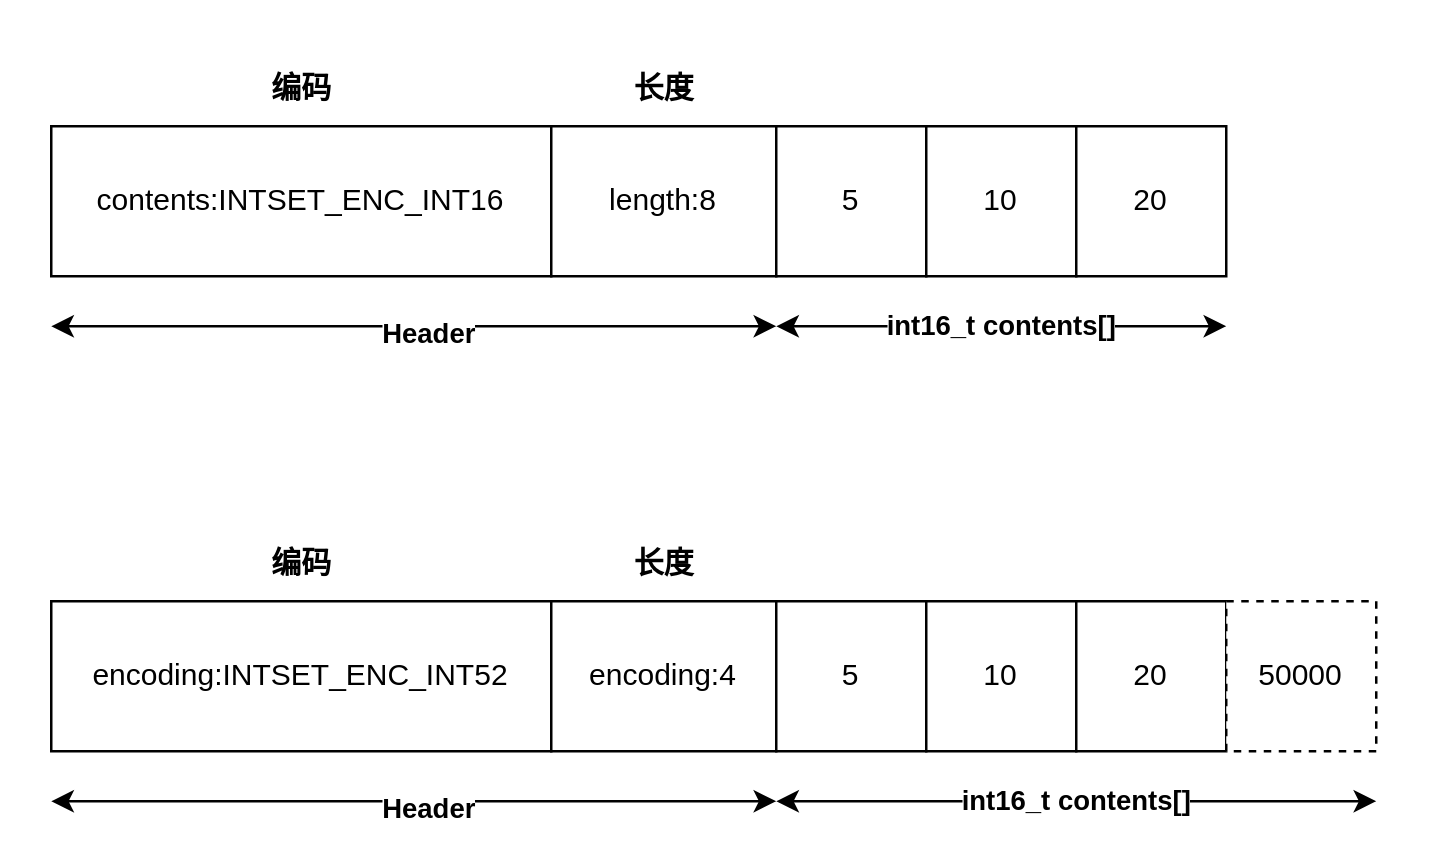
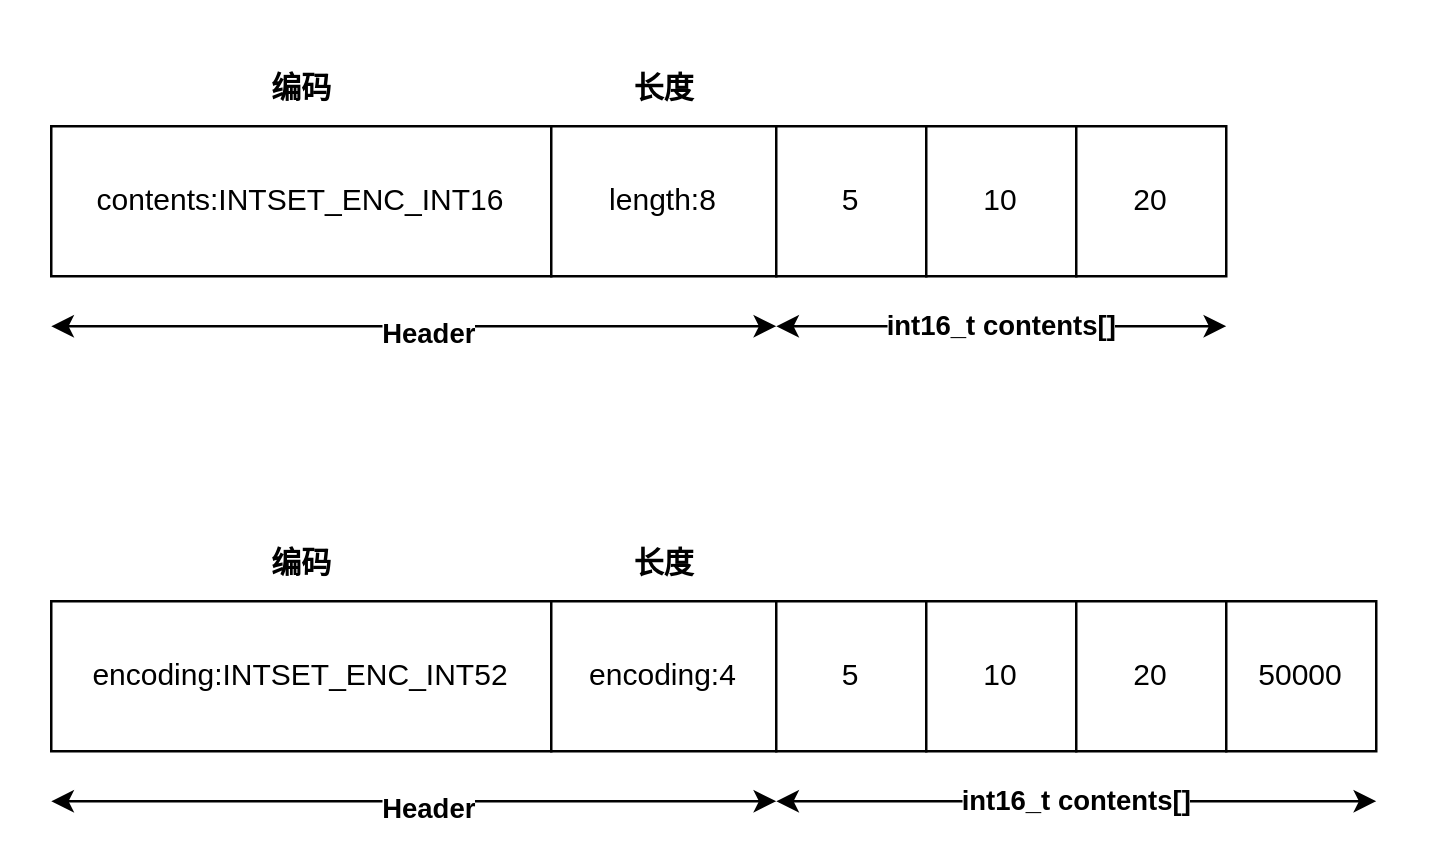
node "50000": style dashed -> solid
